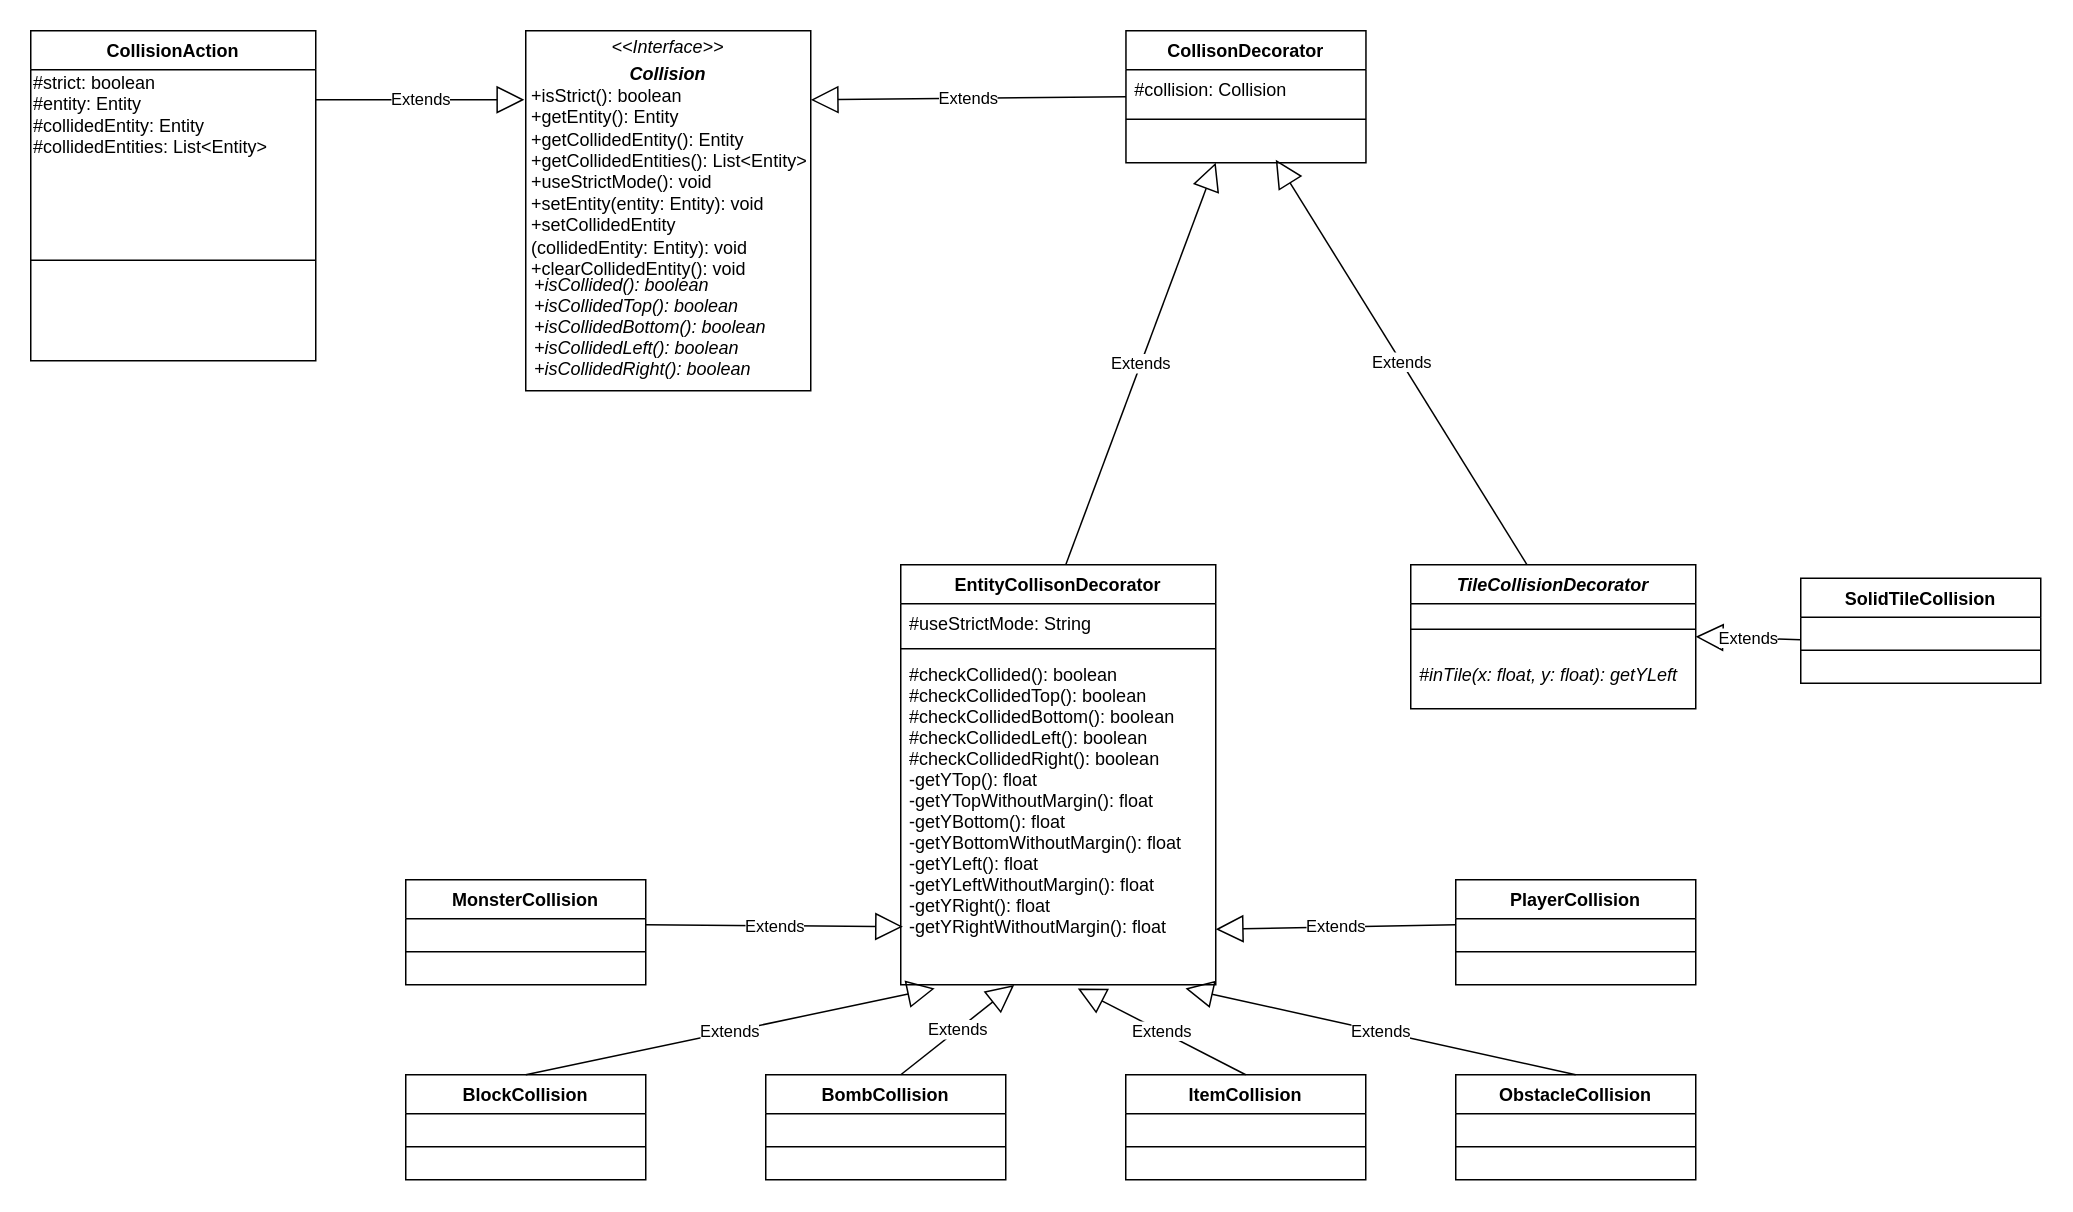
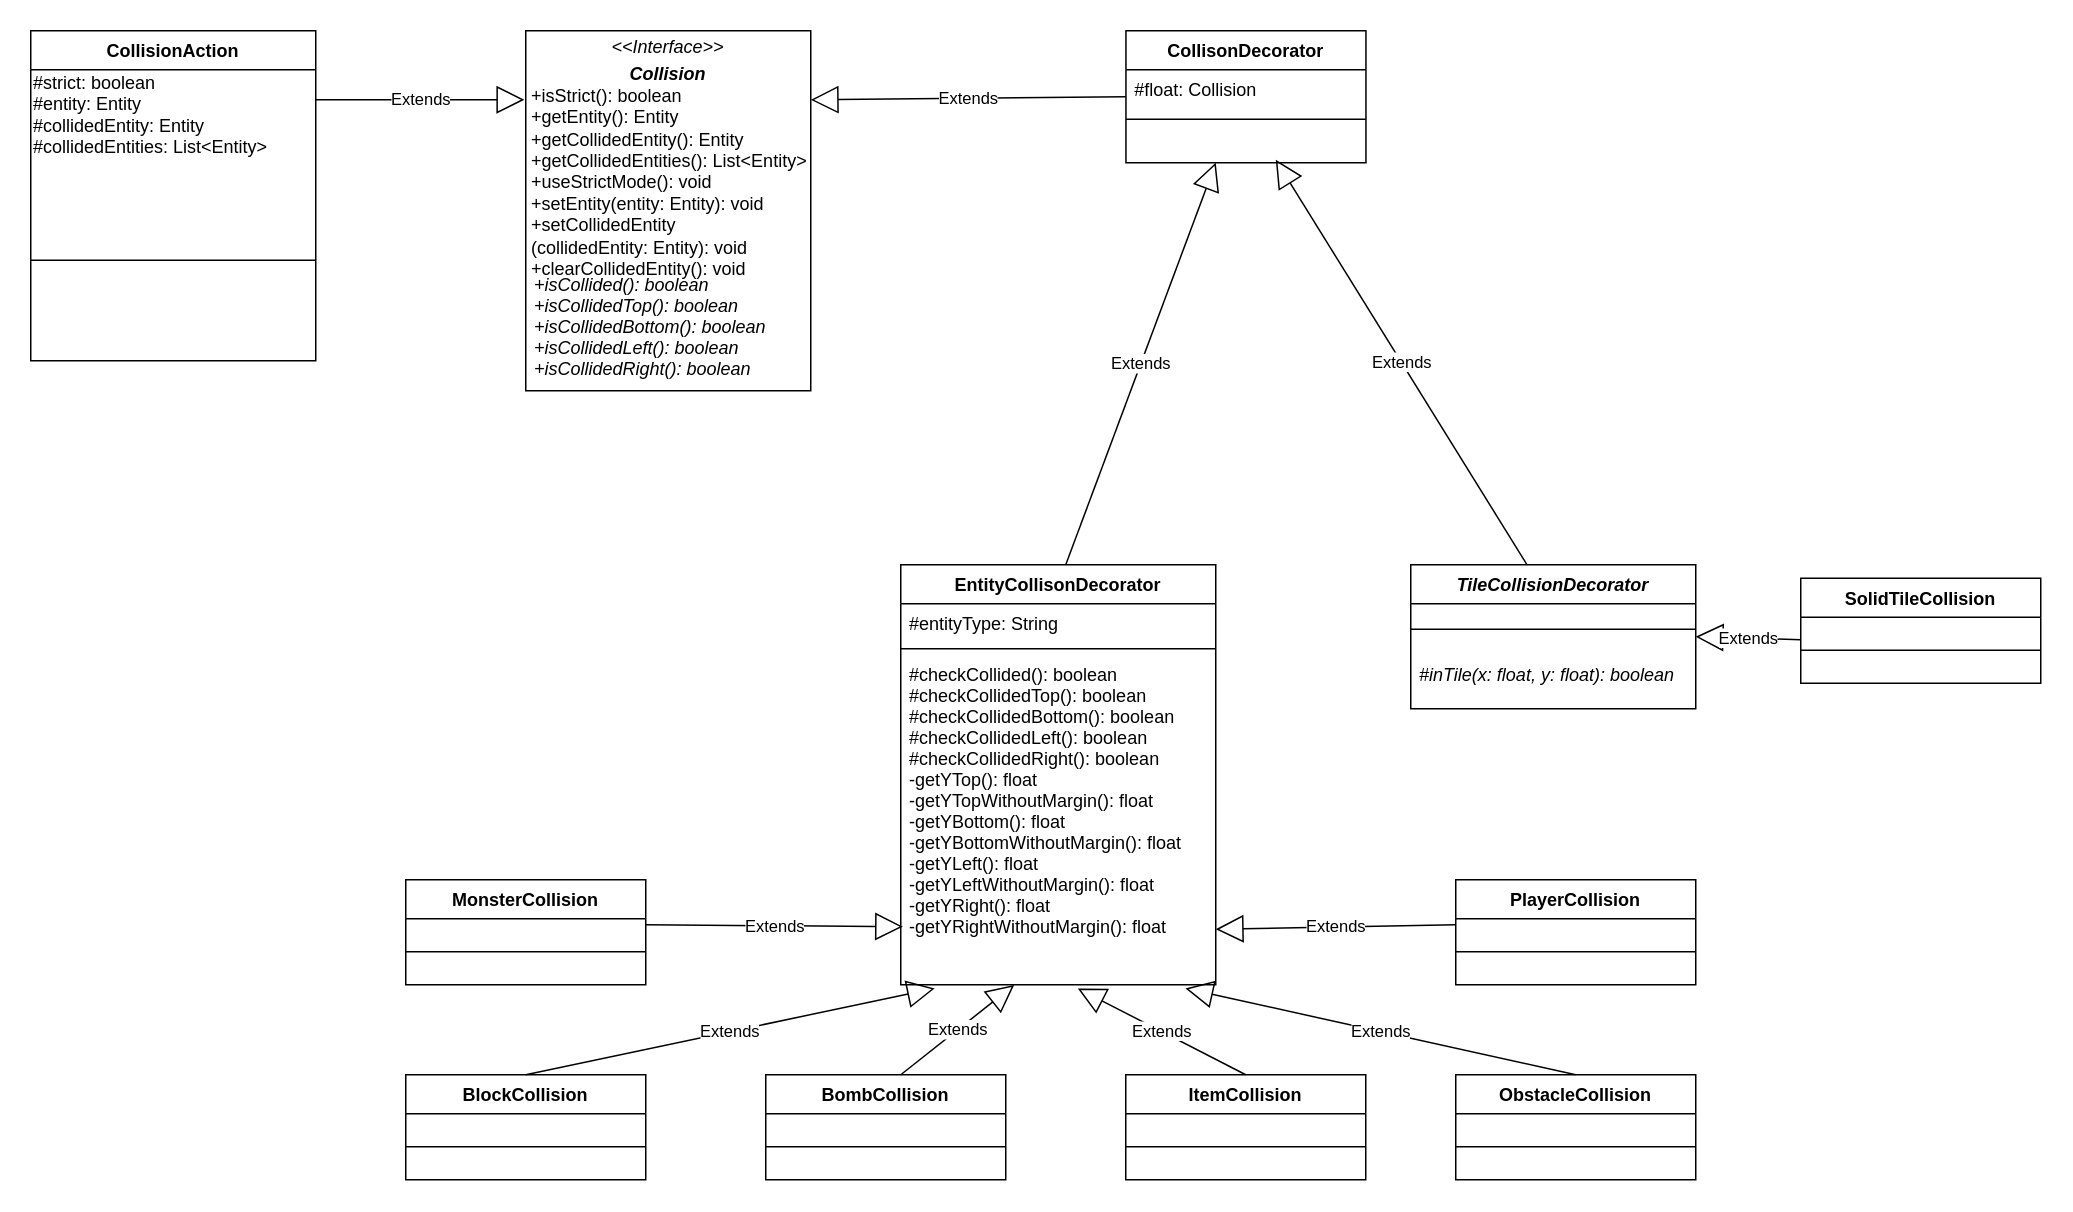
node "#collision: Collision": label "#collision: Collision" -> "#float: Collision"
node "#useStrictMode: String": label "#useStrictMode: String" -> "#entityType: String"
node "#inTile(x: float, y: float): getYLeft": label "#inTile(x: float, y: float): getYLeft" -> "#inTile(x: float, y: float): boolean"
